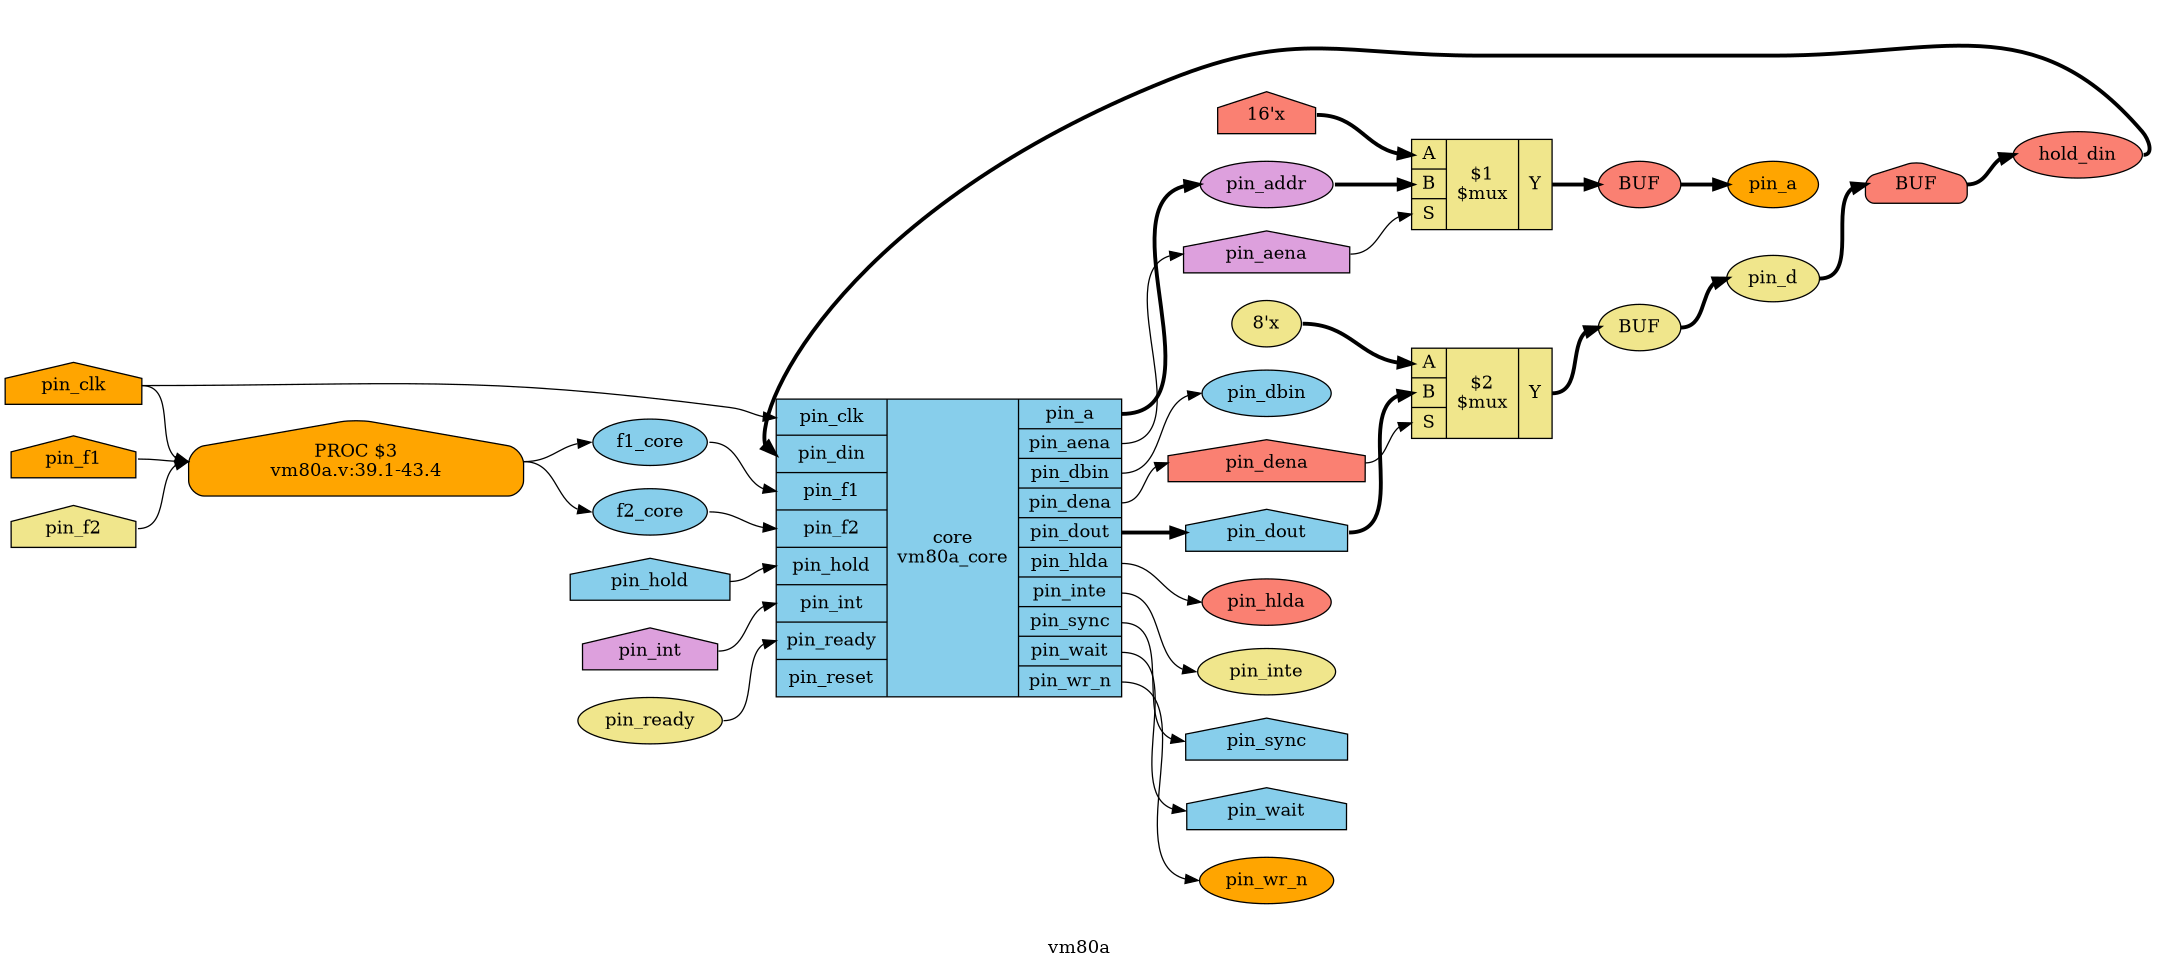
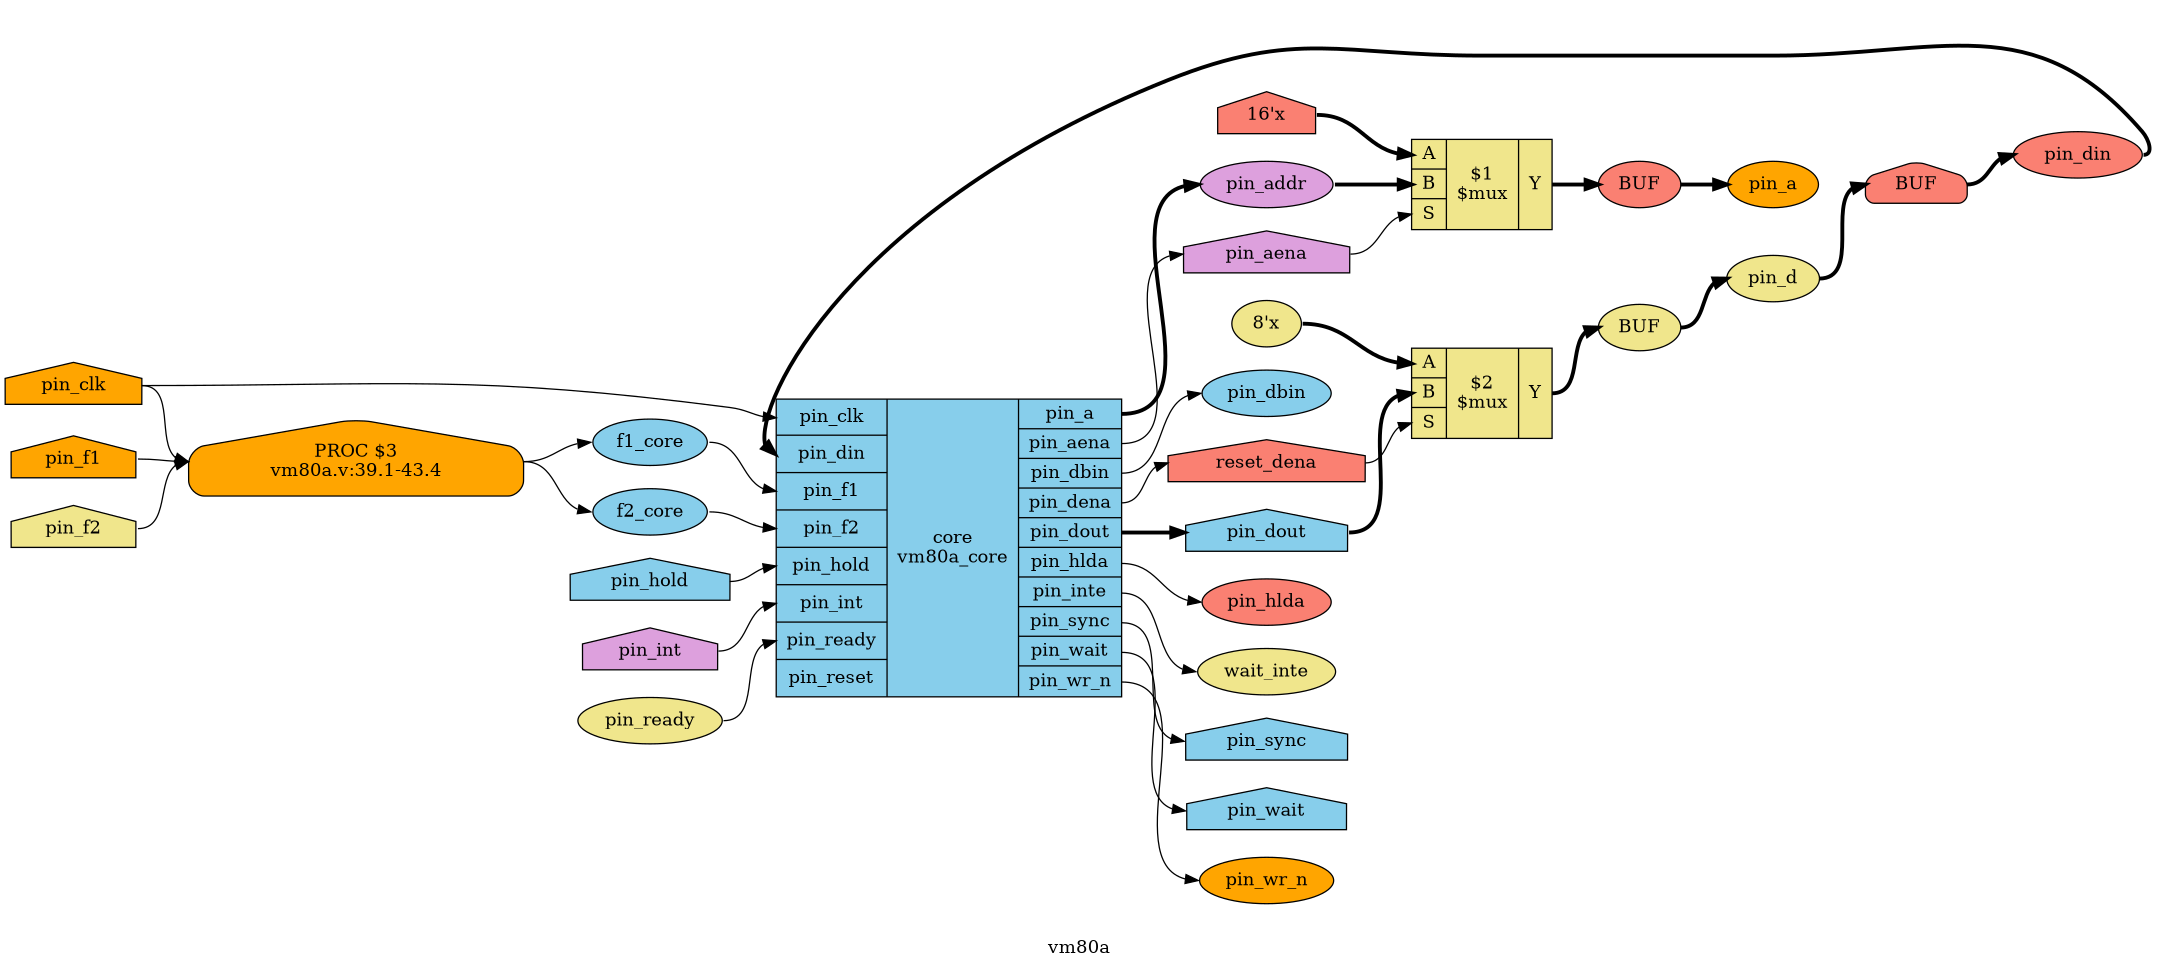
node "hold_din": label "hold_din" -> "pin_din"
node "pin_dena": label "pin_dena" -> "reset_dena"
node "pin_inte": label "pin_inte" -> "wait_inte"
